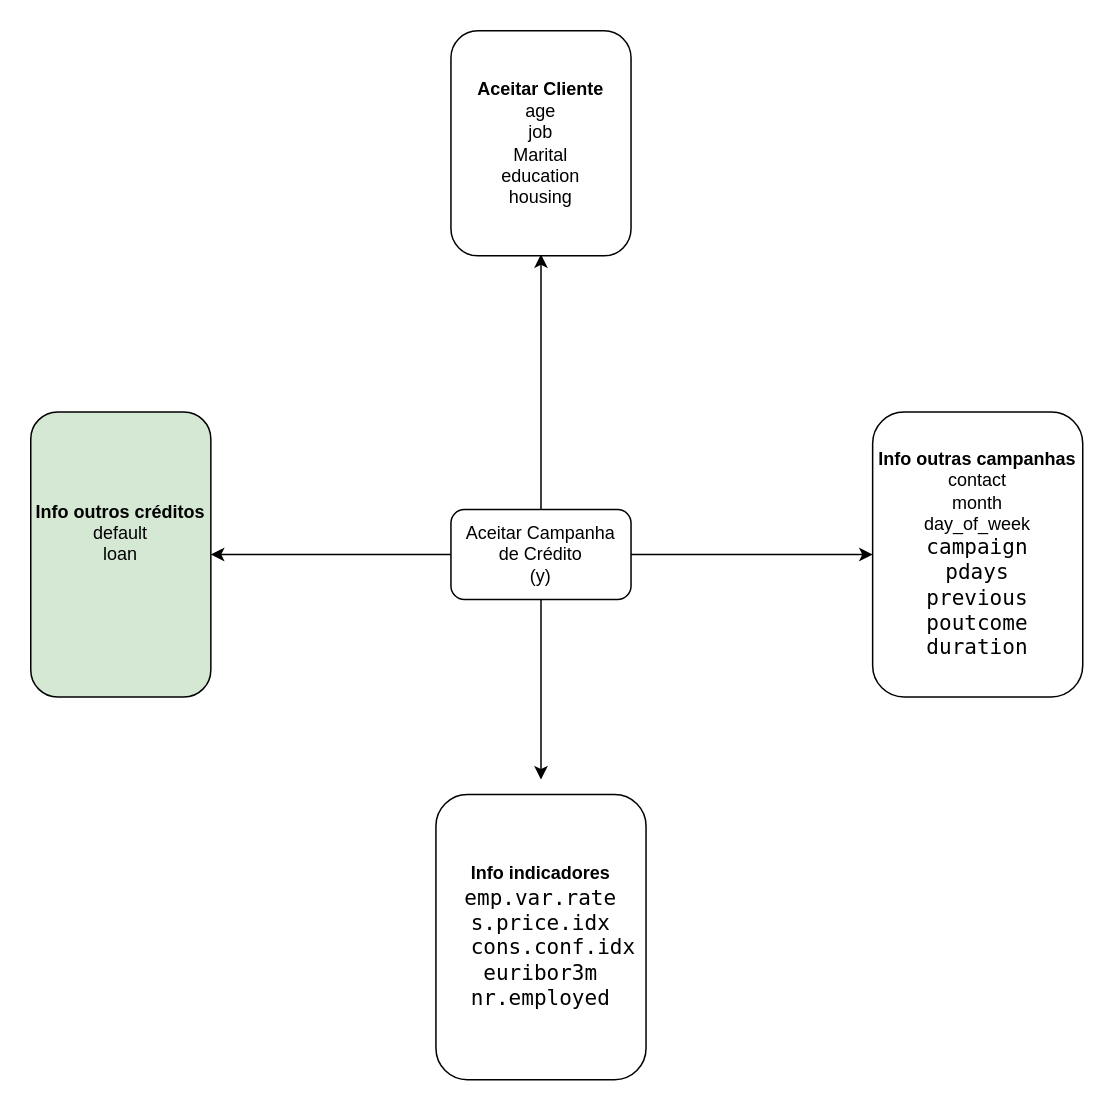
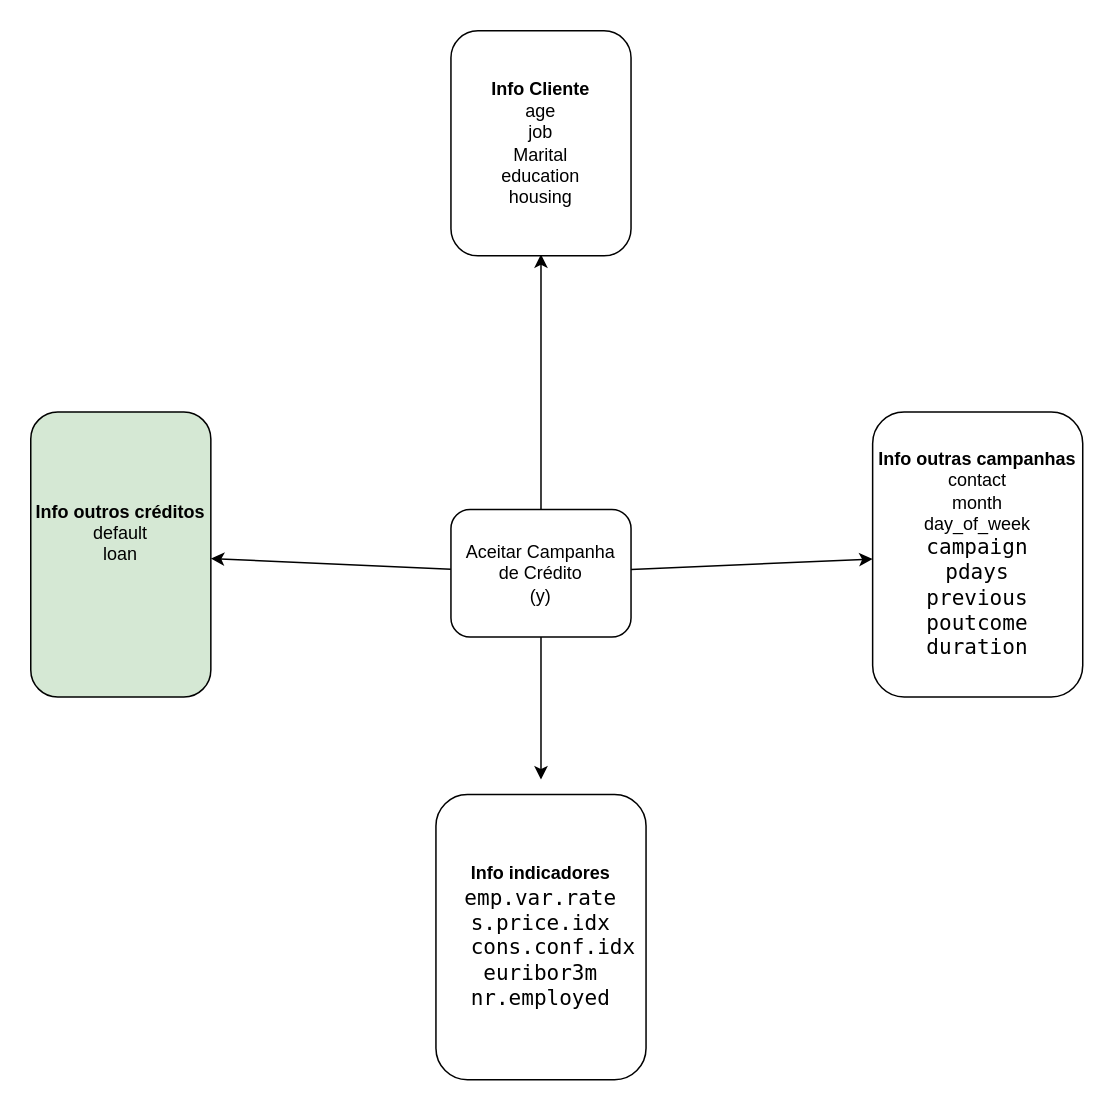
node "Aceitar Cliente age job Marital education housing": label "Aceitar Cliente age job Marital education housing" -> "Info Cliente age job Marital education housing"
node "Aceitar Campanha de Crédito (y)": size 180x90 -> 180x128
